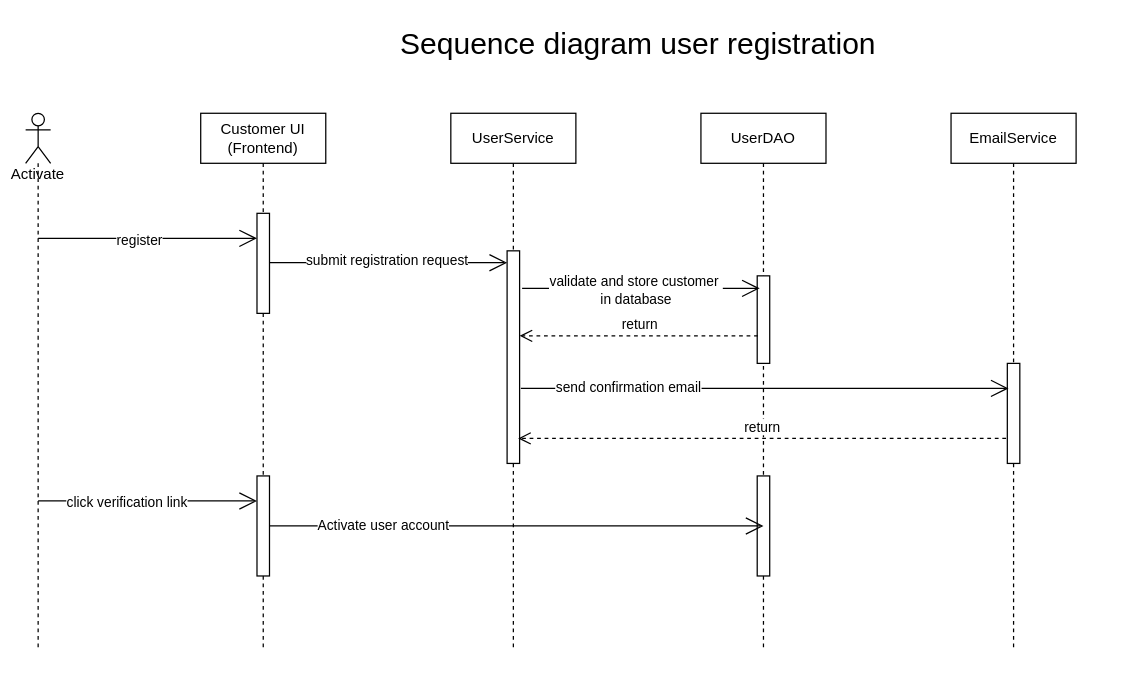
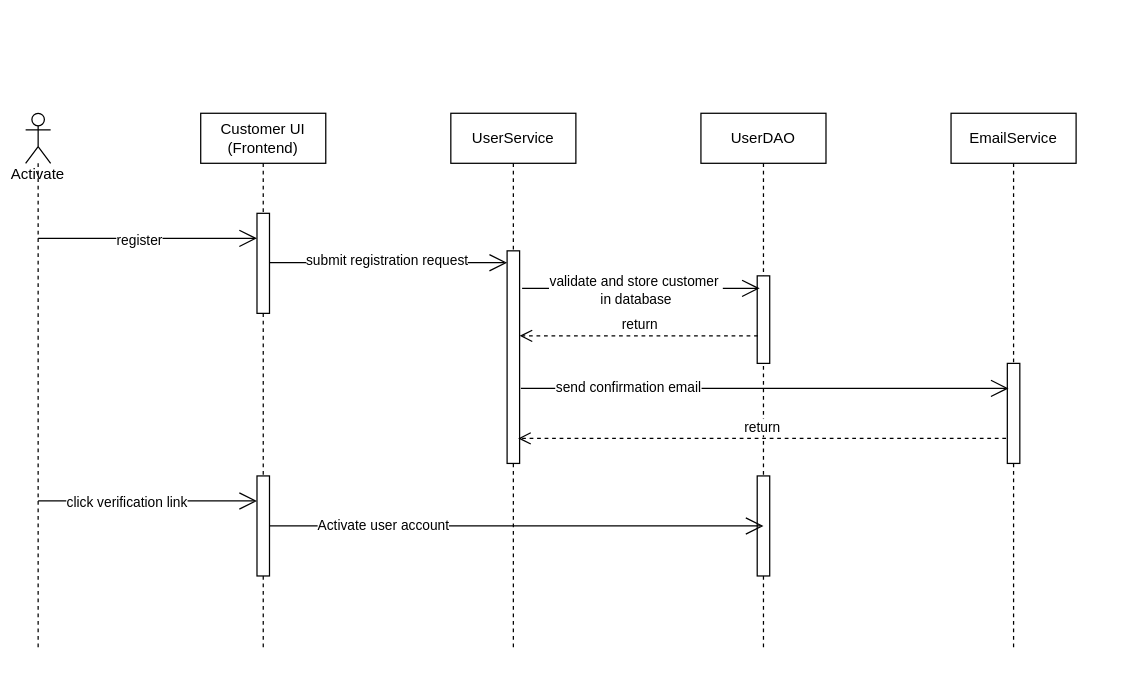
node "Sequence diagram user registration": removed
